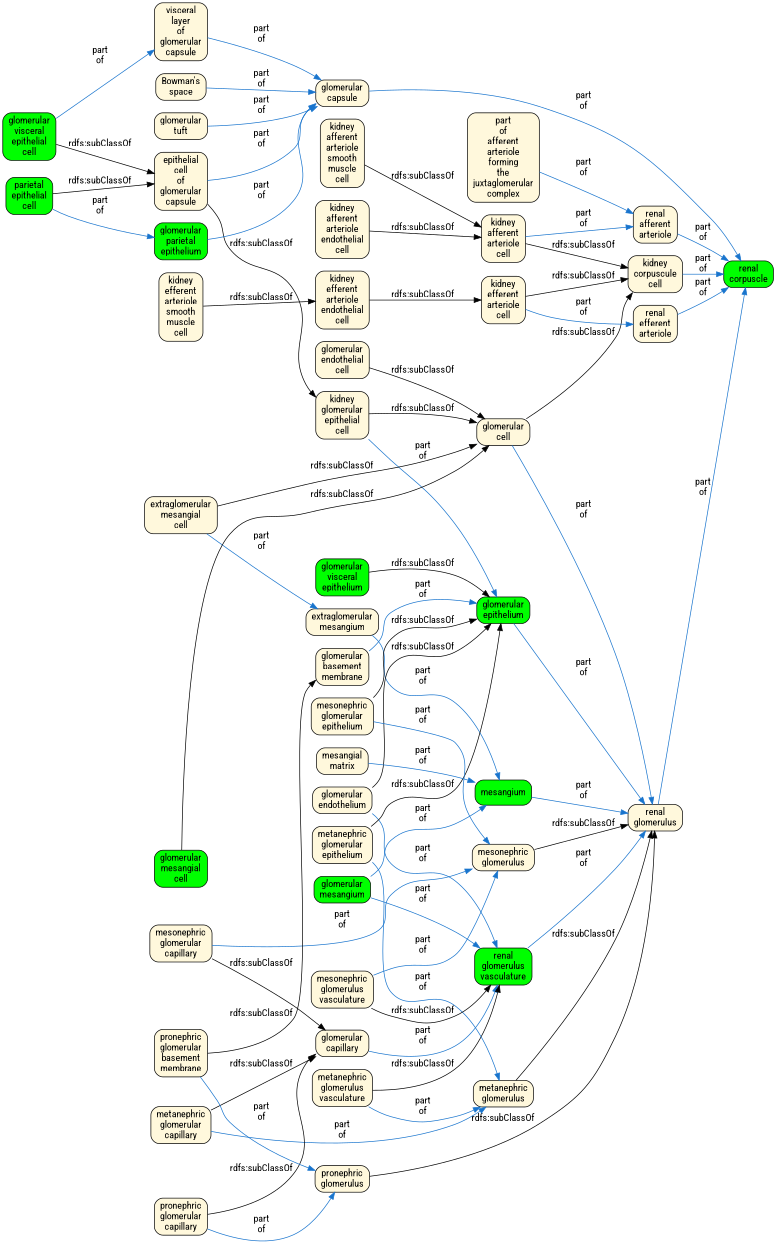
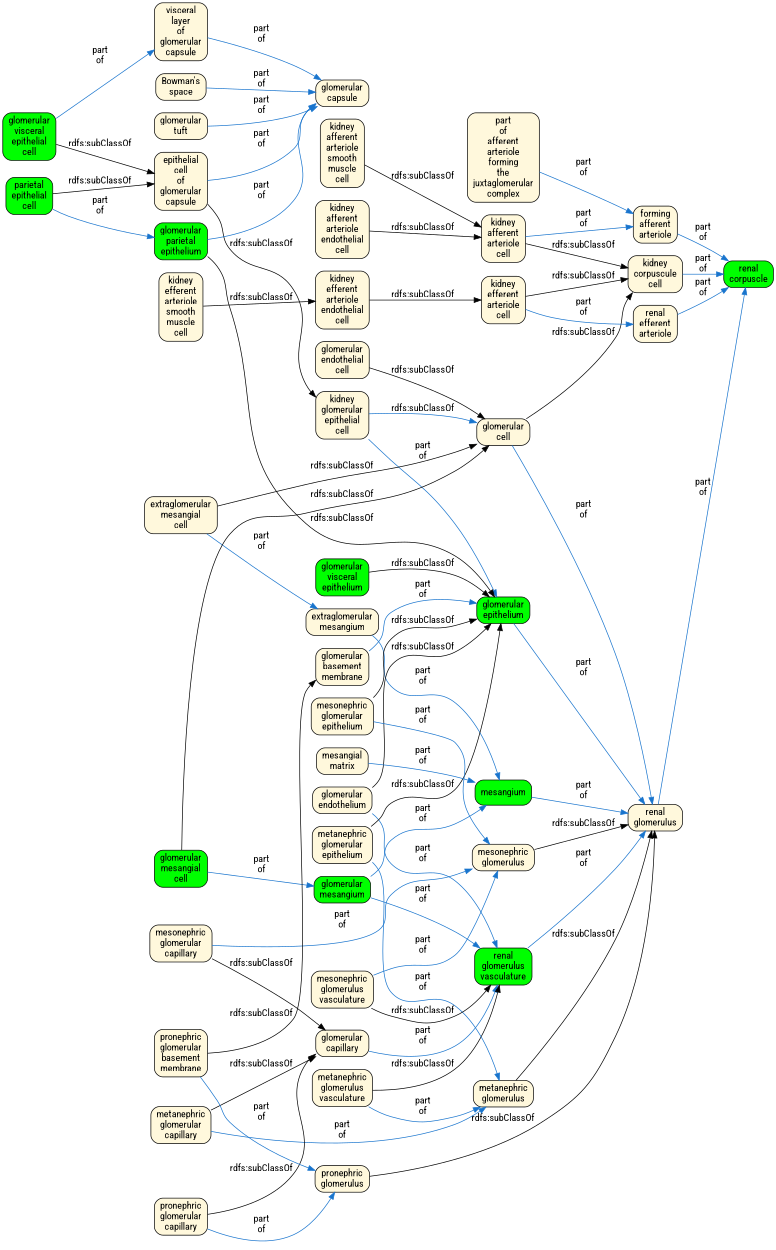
edge "glomerular capsule" -> "renal corpuscle": removed, label "part of"
node "renal afferent arteriole": label "renal afferent arteriole" -> "forming afferent arteriole"
edge "kidney glomerular epithelial cell" -> "glomerular cell": color black -> dodgerblue3
edge "glomerular parietal epithelium" -> "glomerular epithelium": added, label "rdfs:subClassOf"
edge "glomerular mesangial cell" -> "glomerular mesangium": added, label "part of"
